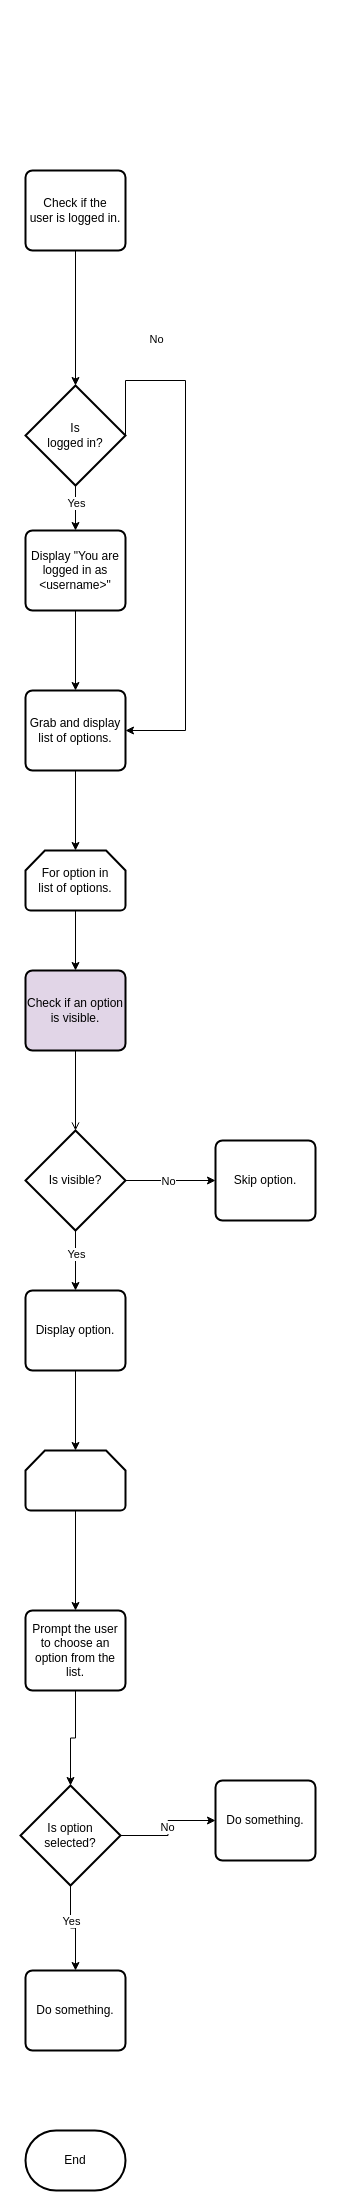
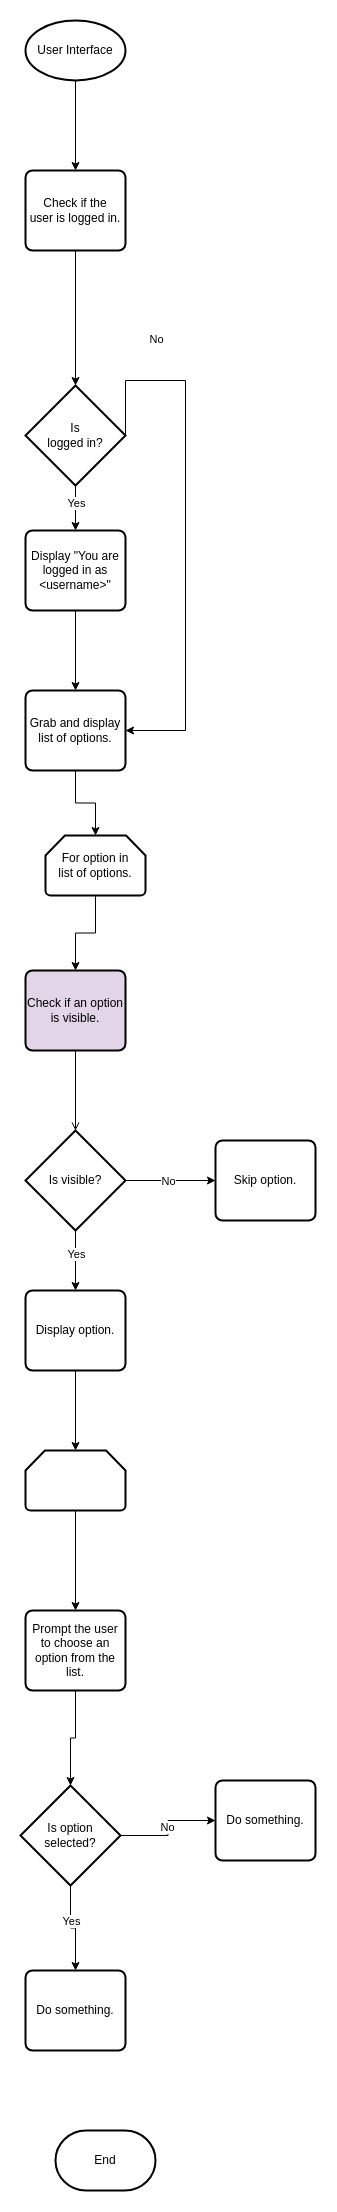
node "User Interface": added
edge "User Interface" -> "Check if the user is logged in.": added
node "For option in list of options.": moved (76, 881) -> (96, 866)
node "End": moved (76, 2161) -> (106, 2161)
